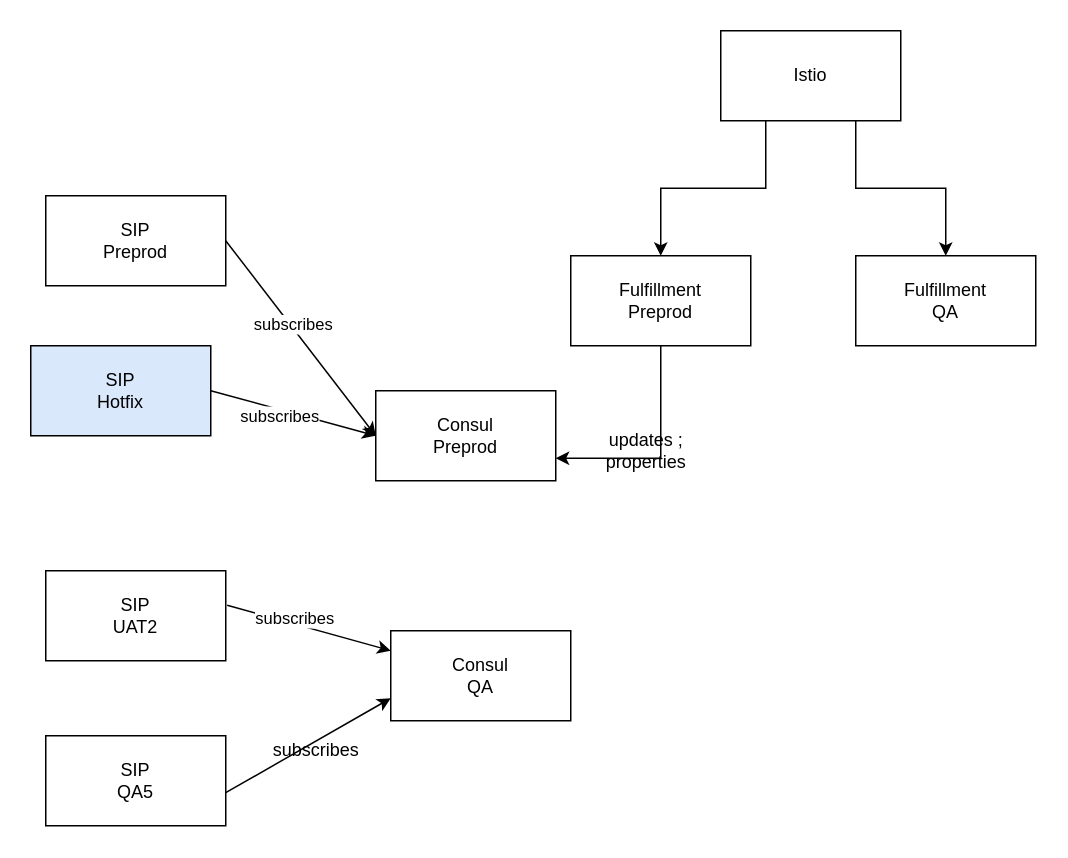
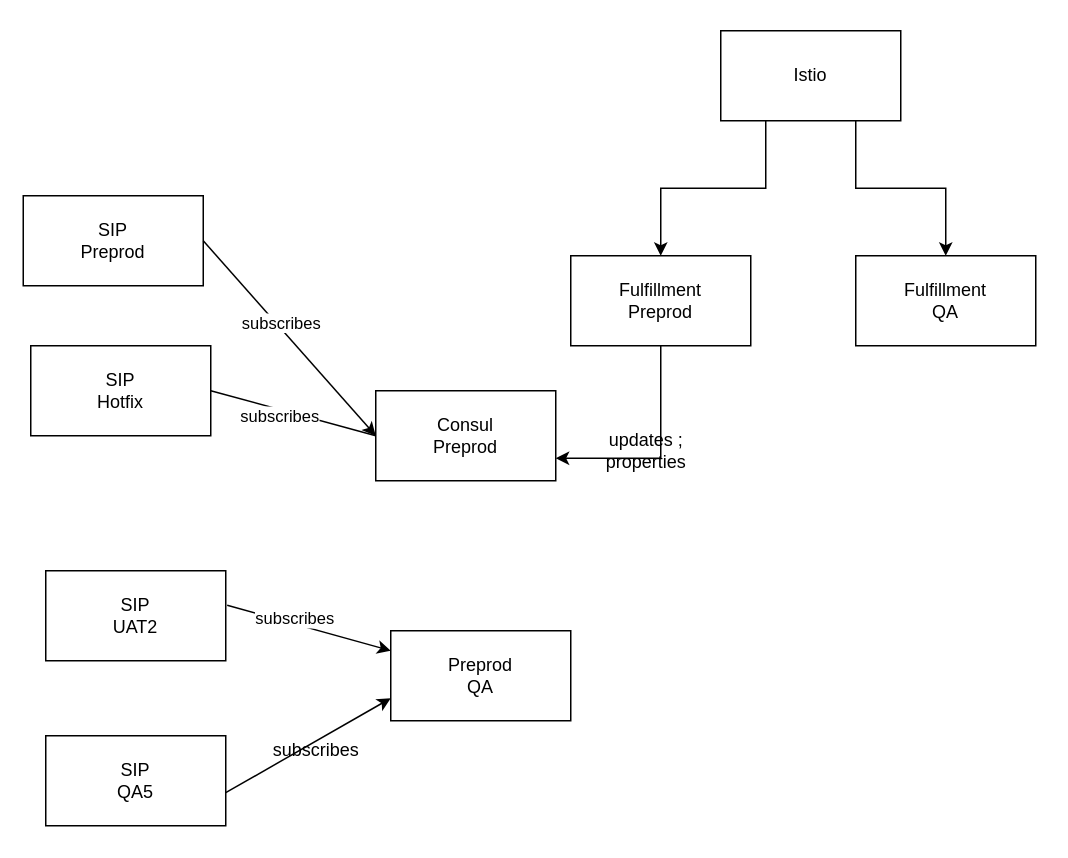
node "SIP Preprod": moved (136, 241) -> (113, 241)
node "SIP Hotfix": fillcolor #dae8fc -> #ffffff
edge "SIP Hotfix" -> "Consul Preprod": arrowhead classic -> none
node "Consul QA": label "Consul QA" -> "Preprod QA"
